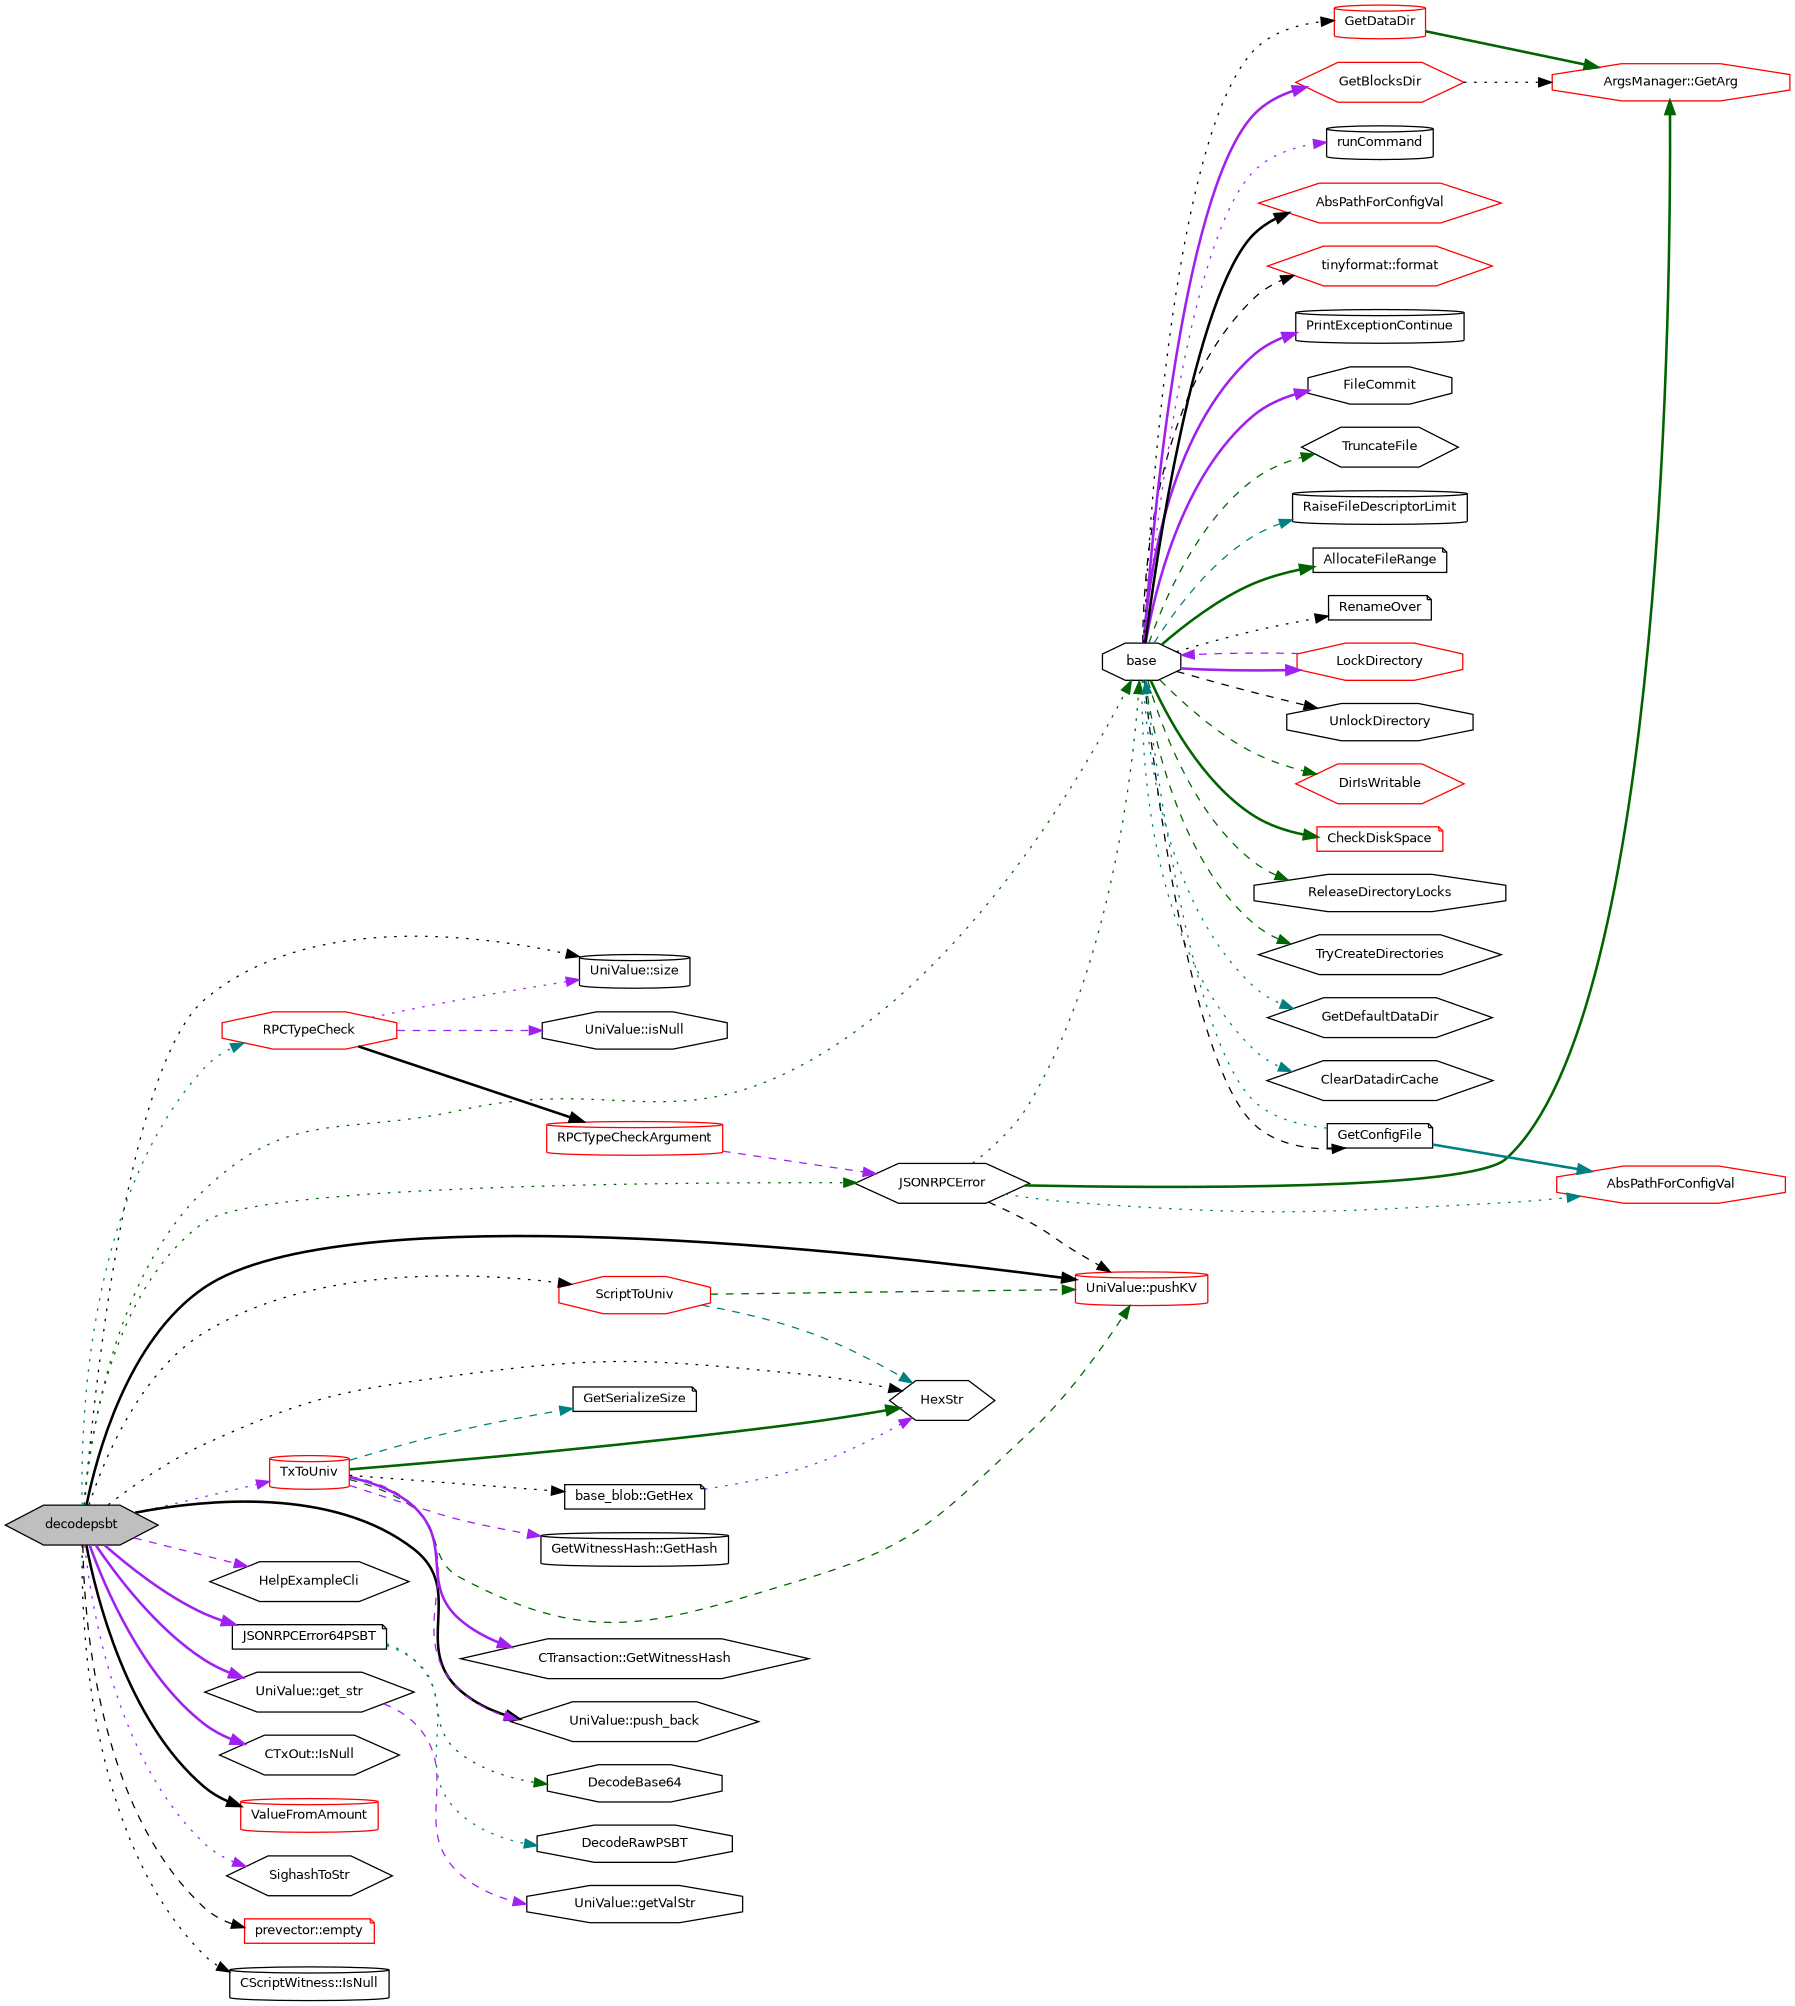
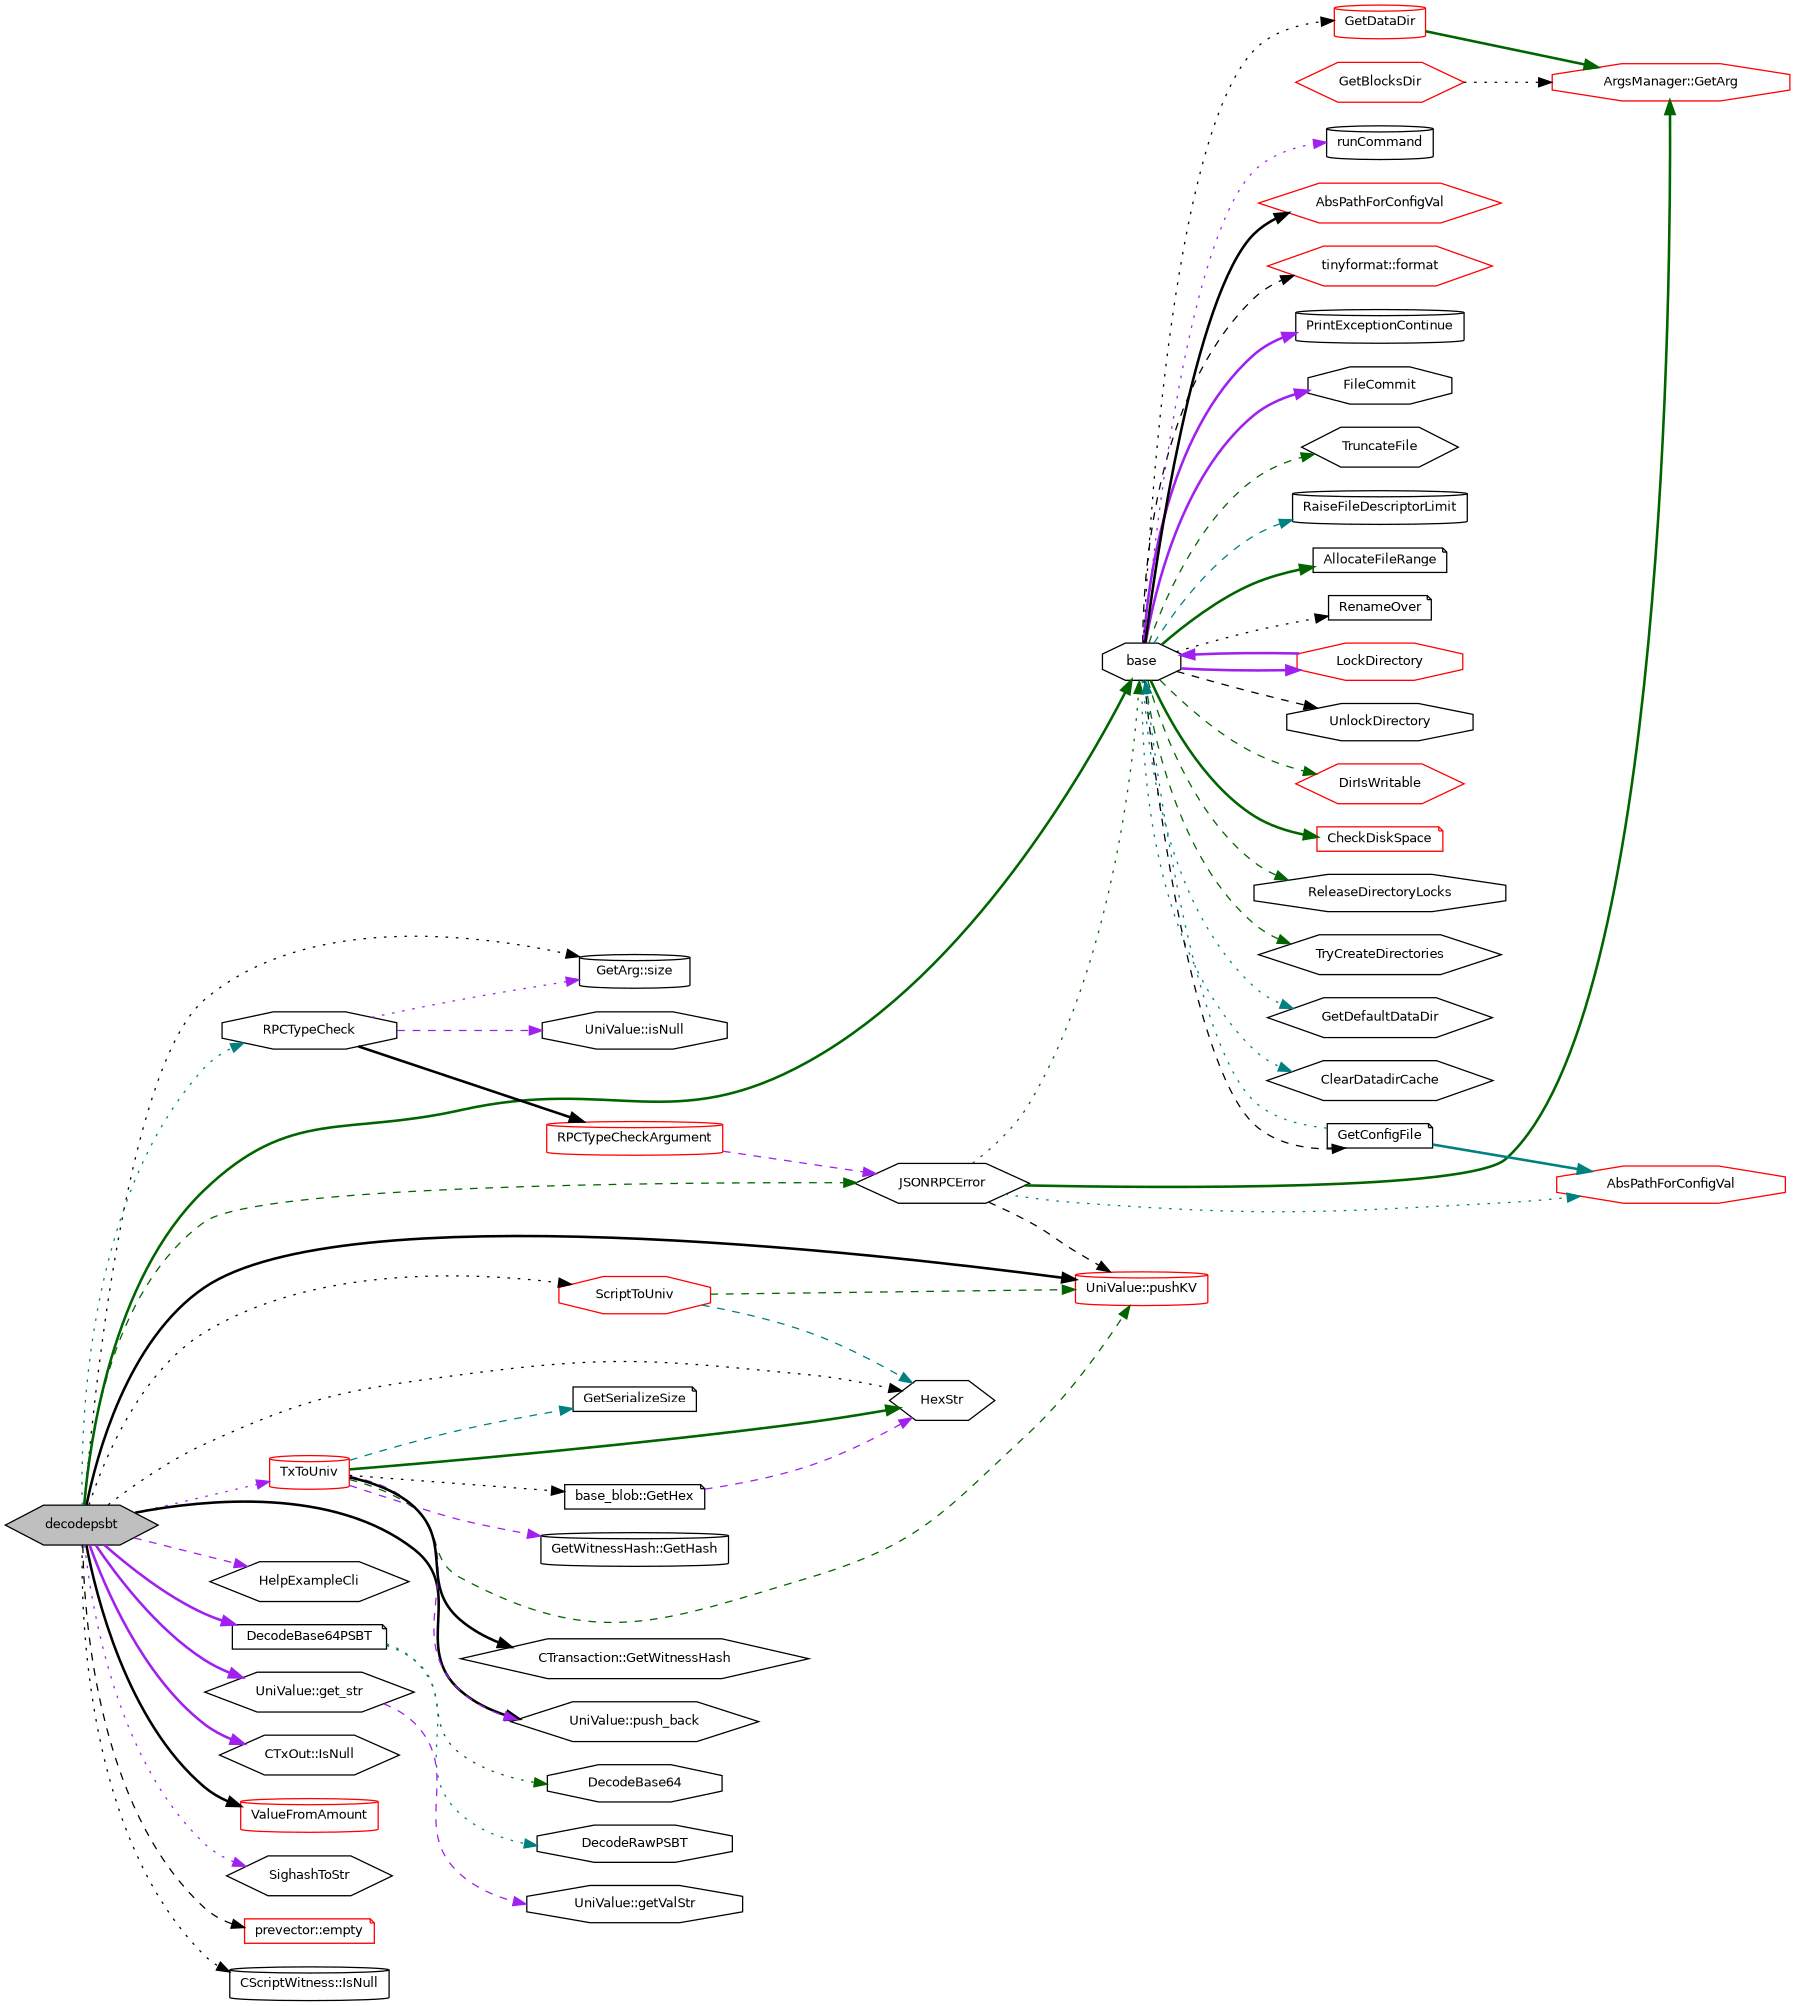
edge "base" -> "GetBlocksDir": removed
edge "LockDirectory" -> "base": style dashed -> bold
node "UniValue::size": label "UniValue::size" -> "GetArg::size"
node "RPCTypeCheck": color red -> black
edge "decodepsbt" -> "base": style dotted -> bold
edge "decodepsbt" -> "JSONRPCError": style dotted -> dashed
edge "base_blob::GetHex" -> "HexStr": style dotted -> dashed
edge "TxToUniv" -> "CTransaction::GetWitnessHash": color purple -> black
node "JSONRPCError64PSBT": label "JSONRPCError64PSBT" -> "DecodeBase64PSBT"
